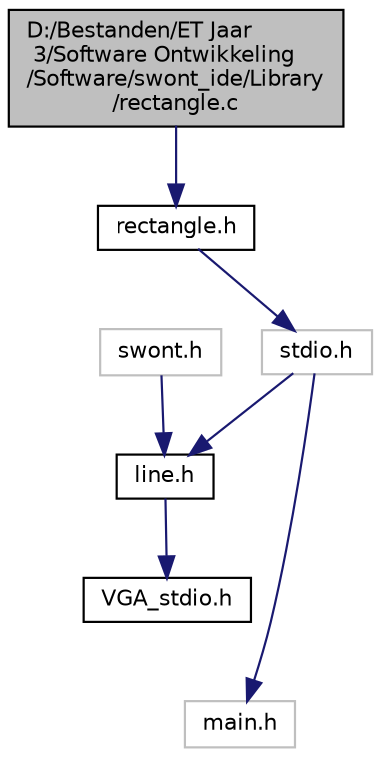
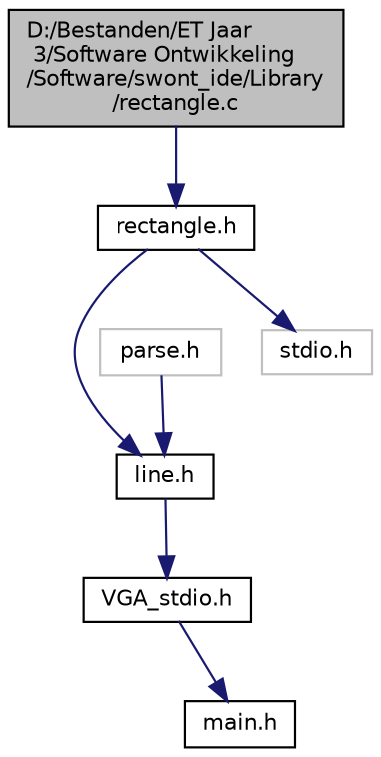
node "swont.h": label "swont.h" -> "parse.h"
edge "stdio.h" -> "line.h": now "rectangle.h" -> "line.h"
edge "stdio.h" -> "main.h": now "VGA_stdio.h" -> "main.h"
node "main.h": color grey75 -> black
